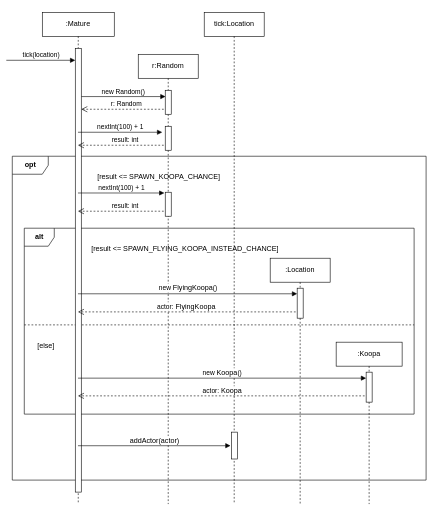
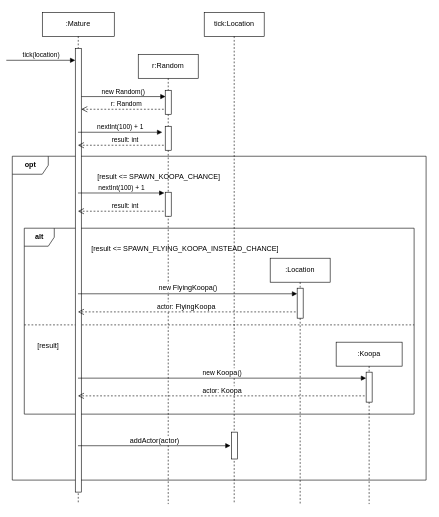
node "[else]": label "[else]" -> "[result]"
